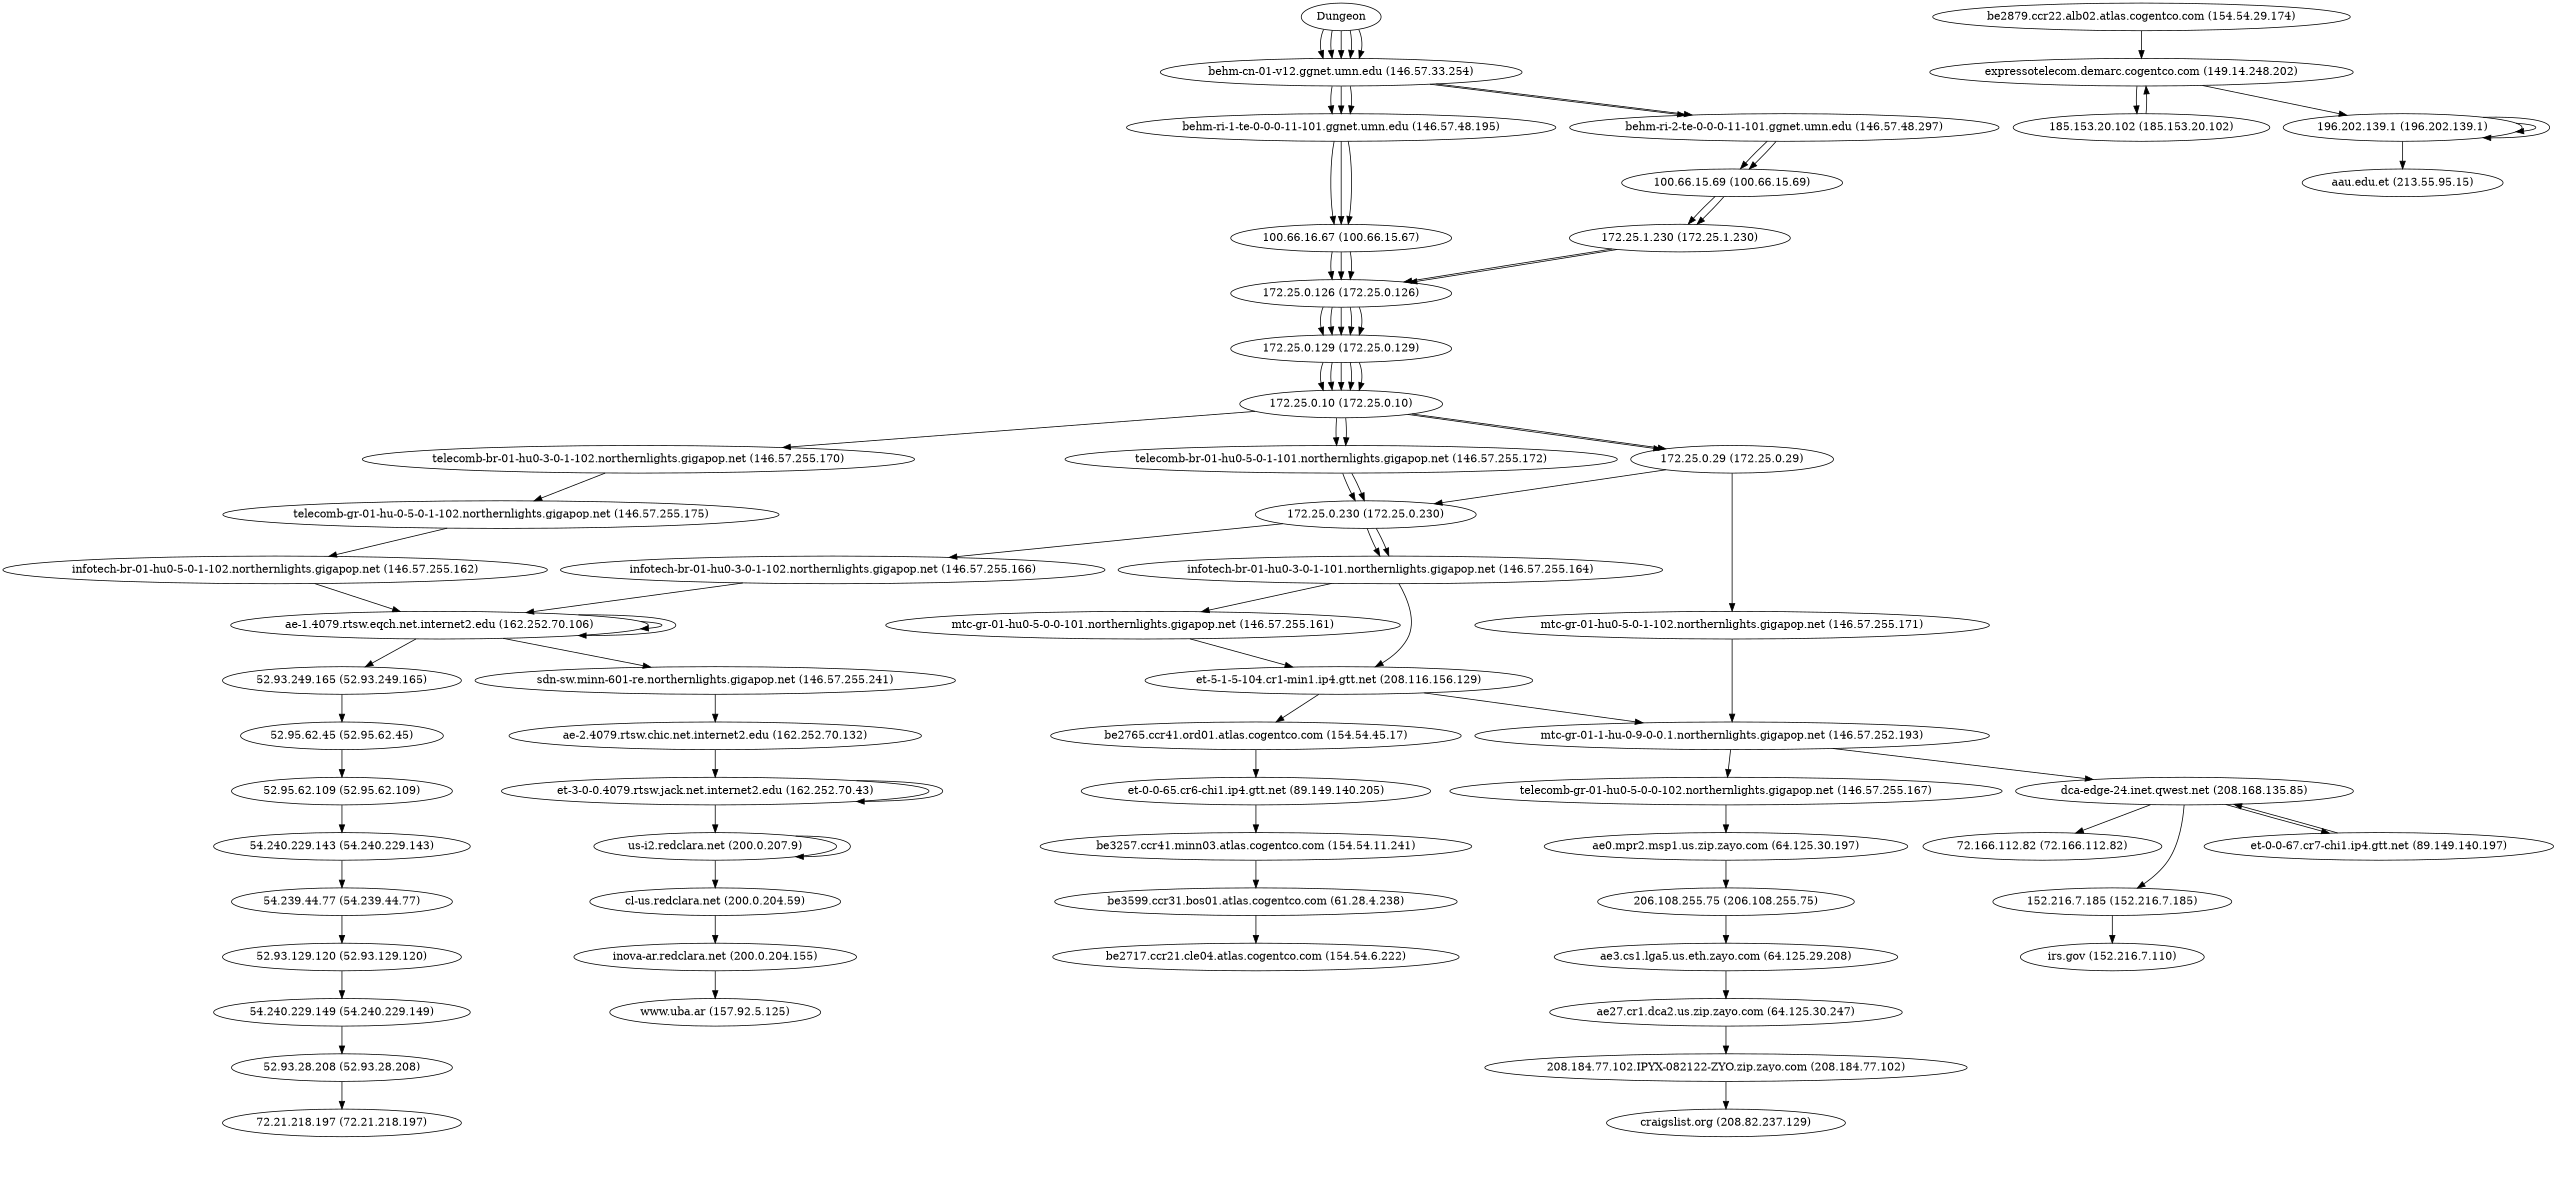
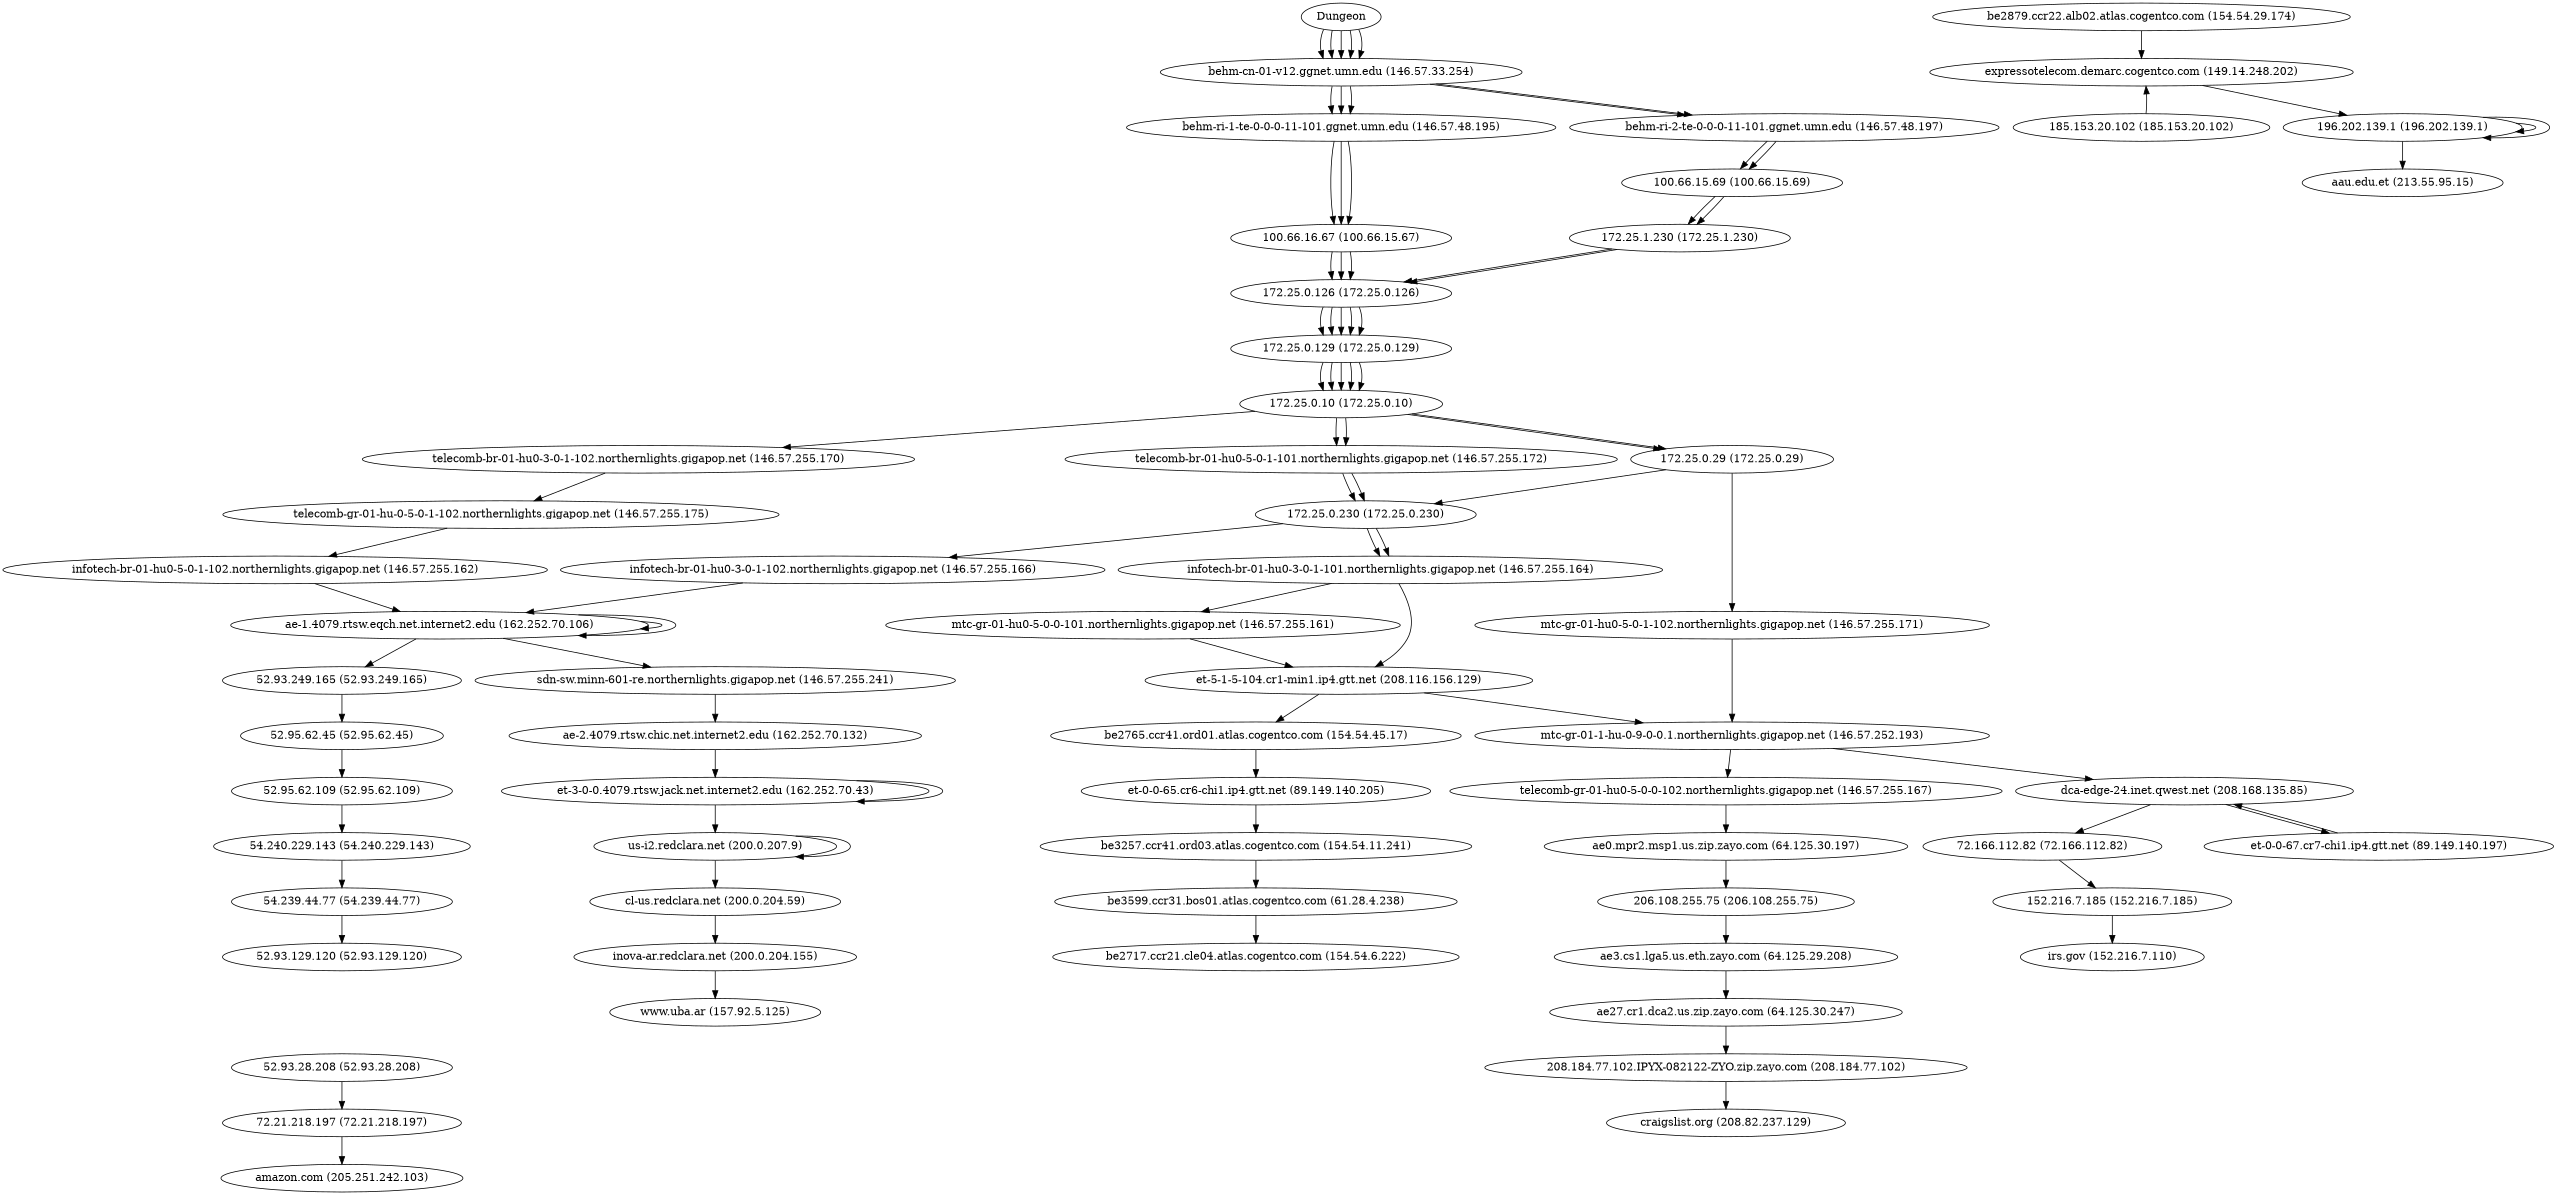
edge "expressotelecom.demarc.cogentco.com (149.14.248.202)" -> "185.153.20.102 (185.153.20.102)": removed
node "behm-ri-2-te-0-0-0-11-101.ggnet.umn.edu (146.57.48.297)": label "behm-ri-2-te-0-0-0-11-101.ggnet.umn.edu (146.57.48.297)" -> "behm-ri-2-te-0-0-0-11-101.ggnet.umn.edu (146.57.48.197)"
node "be3257.ccr41.minn03.atlas.cogentco.com (154.54.11.241)": label "be3257.ccr41.minn03.atlas.cogentco.com (154.54.11.241)" -> "be3257.ccr41.ord03.atlas.cogentco.com (154.54.11.241)"
edge "dca-edge-24.inet.qwest.net (208.168.135.85)" -> "152.216.7.185 (152.216.7.185)": now "72.166.112.82 (72.166.112.82)" -> "152.216.7.185 (152.216.7.185)"
node "54.240.229.149 (54.240.229.149)": removed
node "amazon.com (205.251.242.103)": added
